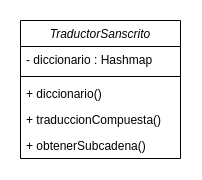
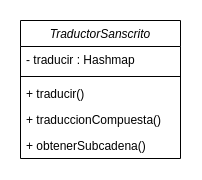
node "- diccionario : Hashmap": label "- diccionario : Hashmap" -> "- traducir : Hashmap"
node "+ diccionario()": label "+ diccionario()" -> "+ traducir()"
